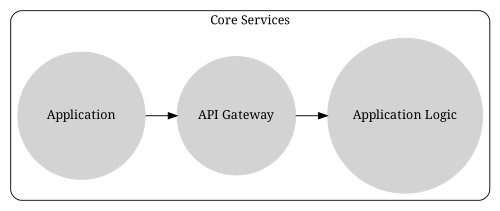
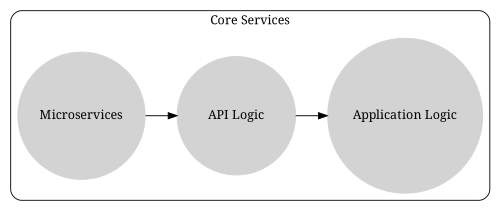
node "Application": label "Application" -> "Microservices"
node "API Gateway": label "API Gateway" -> "API Logic"
